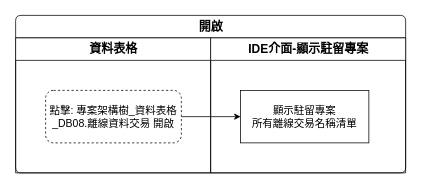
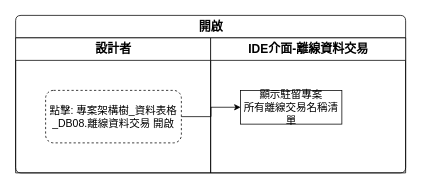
node "資料表格": label "資料表格" -> "設計者"
node "IDE介面-顯示駐留專案": label "IDE介面-顯示駐留專案" -> "IDE介面-離線資料交易"
node "顯示駐留專案 所有離線交易名稱清單": size 128x53 -> 101x34
